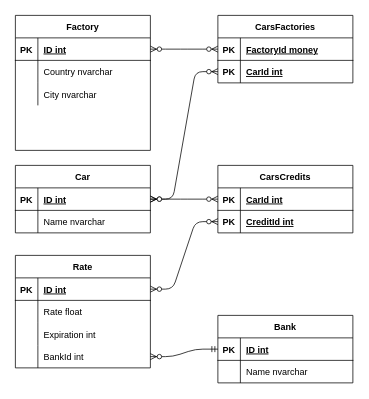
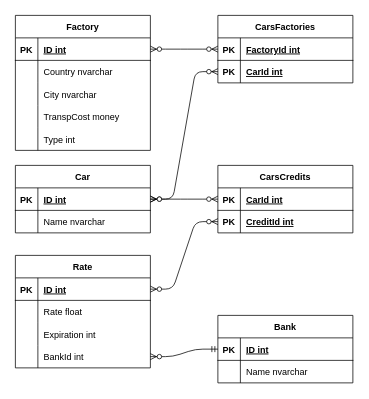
node "FactoryId money": label "FactoryId money" -> "FactoryId int"
node "TranspCost money": added
node "Type int": added
